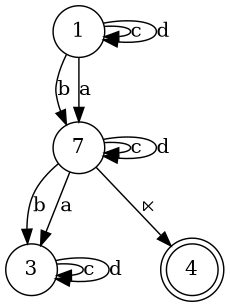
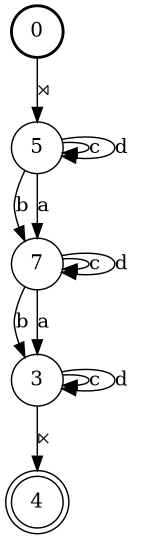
node "0": added
node "1": label "1" -> "5"
edge "7" -> "4": now "3" -> "4"
